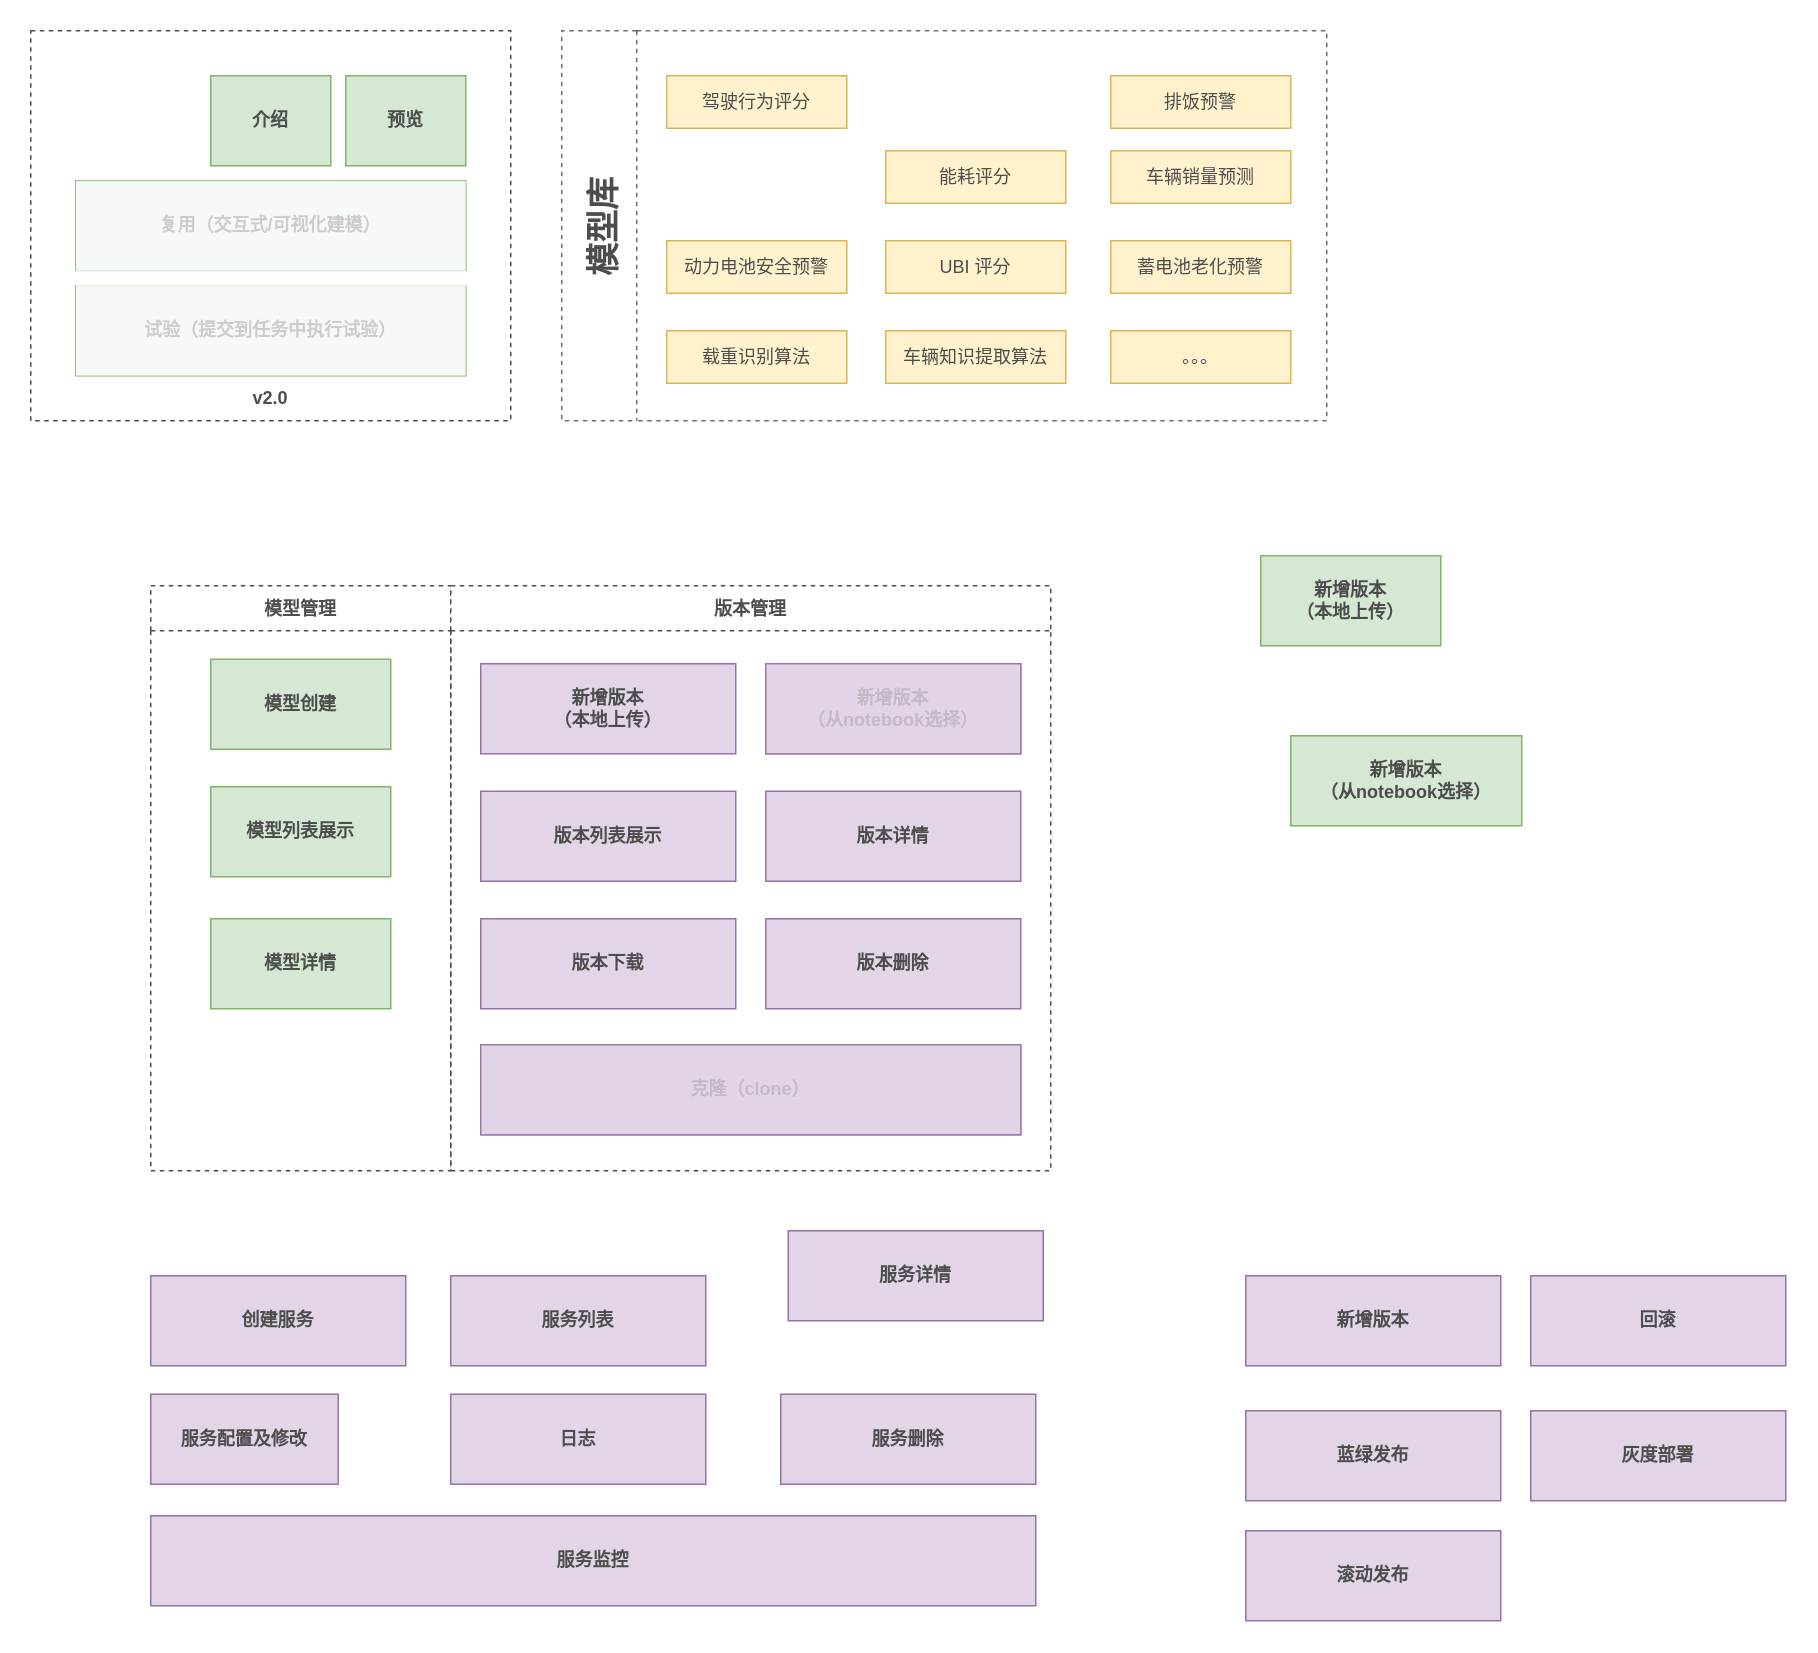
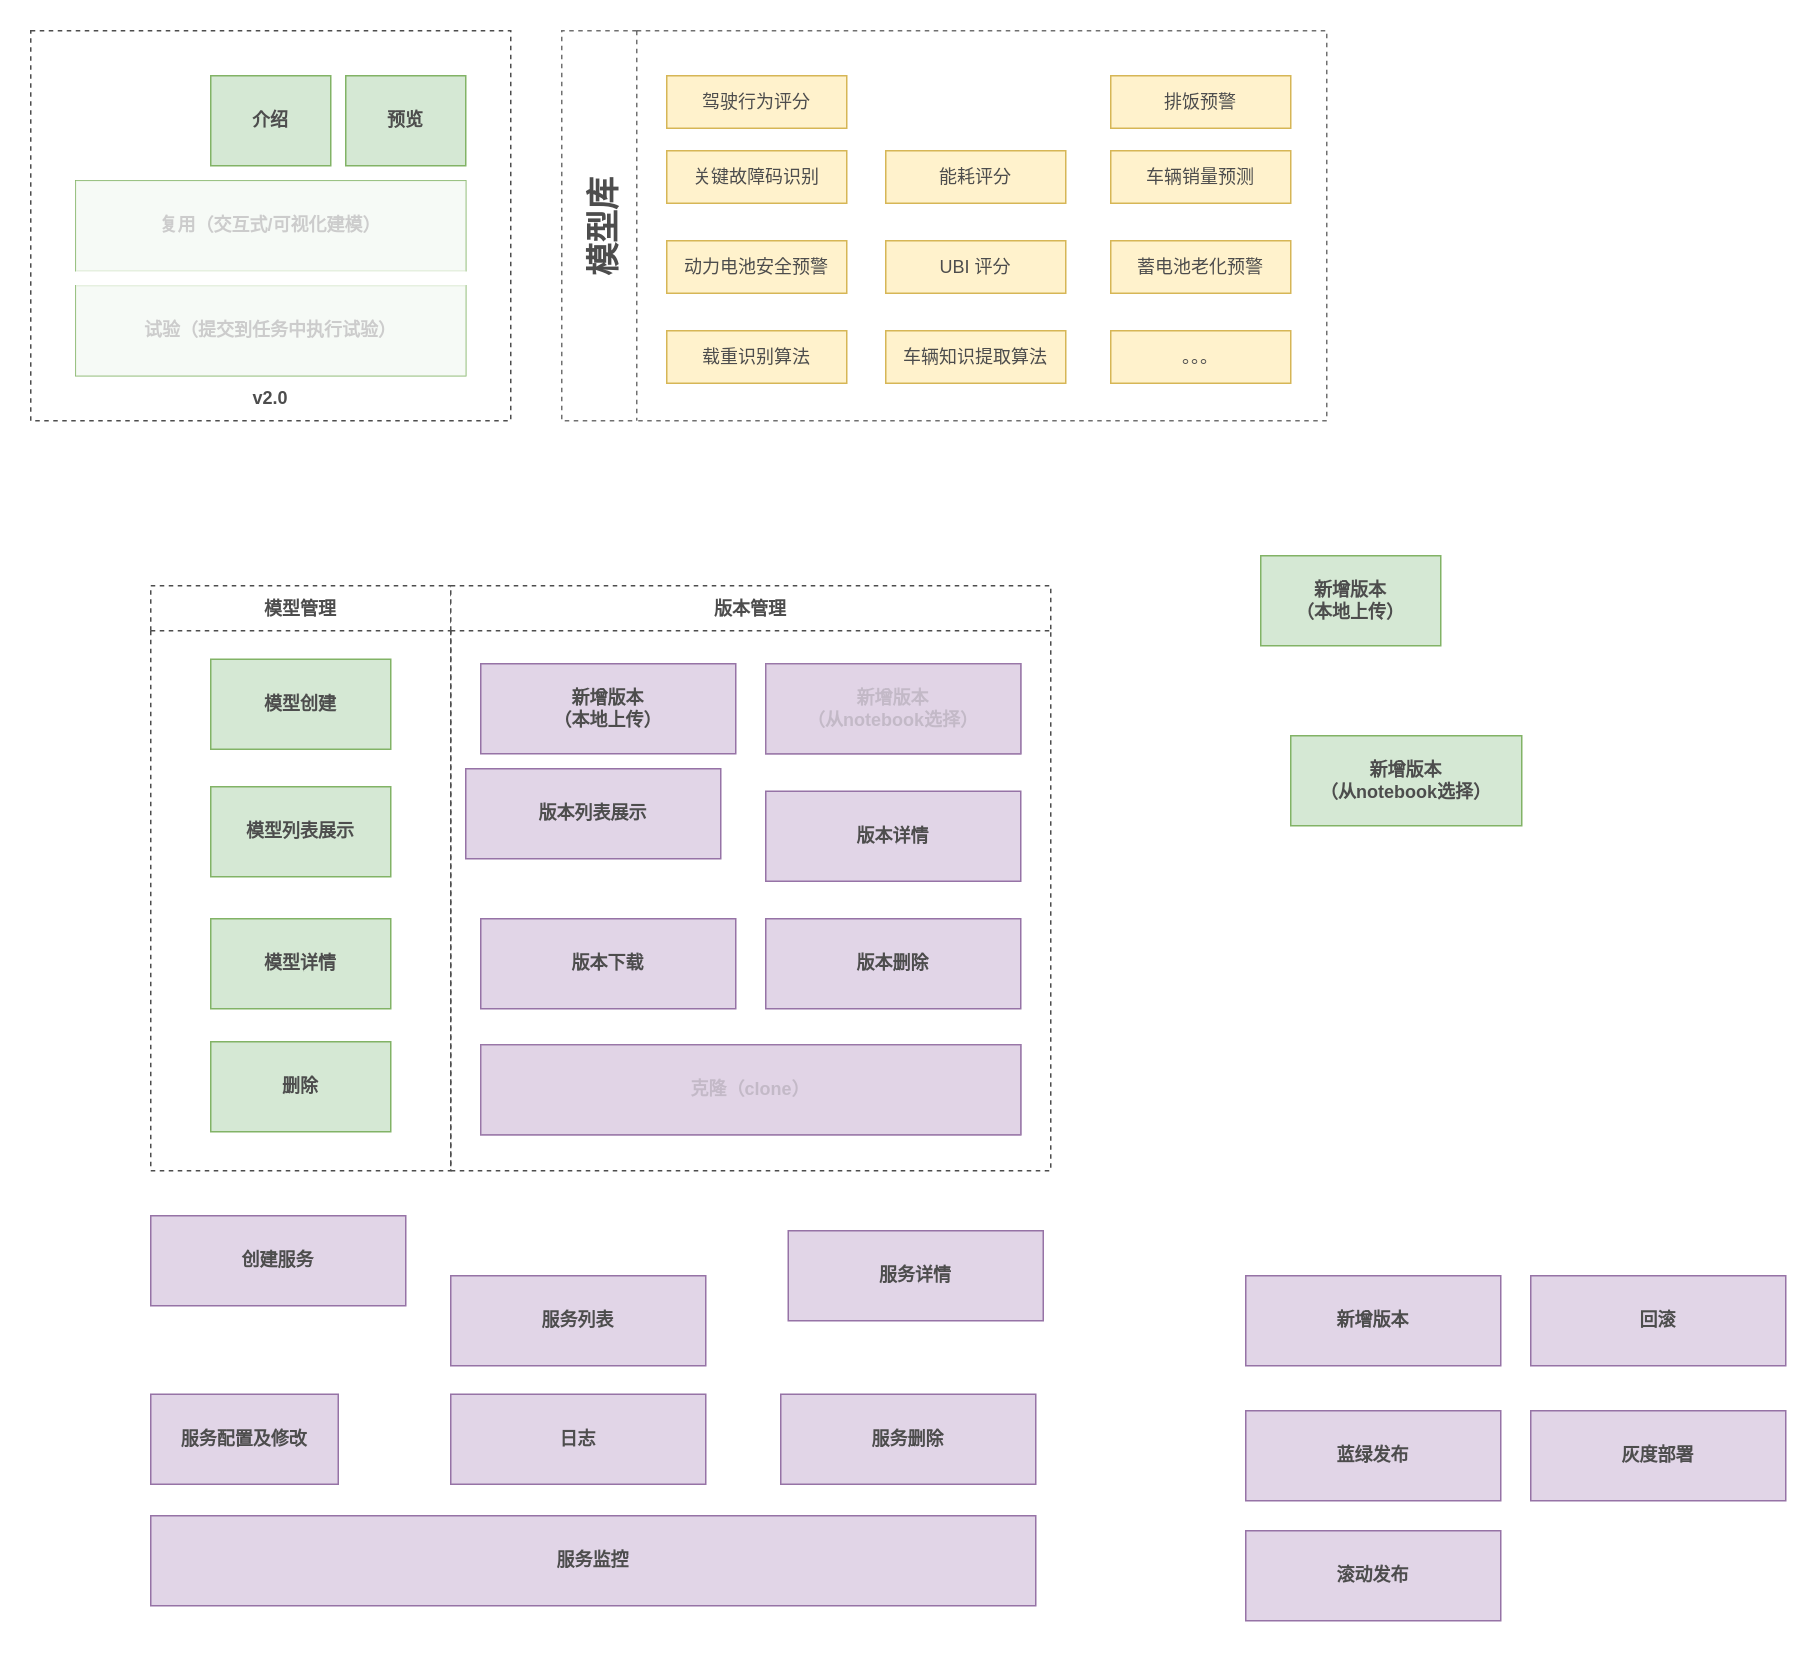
node "关键故障码识别": added
node "版本列表展示": moved (608, 836) -> (593, 814)
node "删除": added
node "创建服务": moved (278, 1321) -> (278, 1261)
